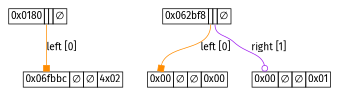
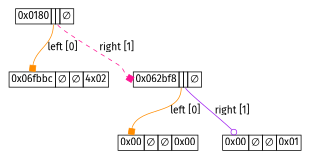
edge "0x0180" -> "0x062bf8": added, label "right [1]"
